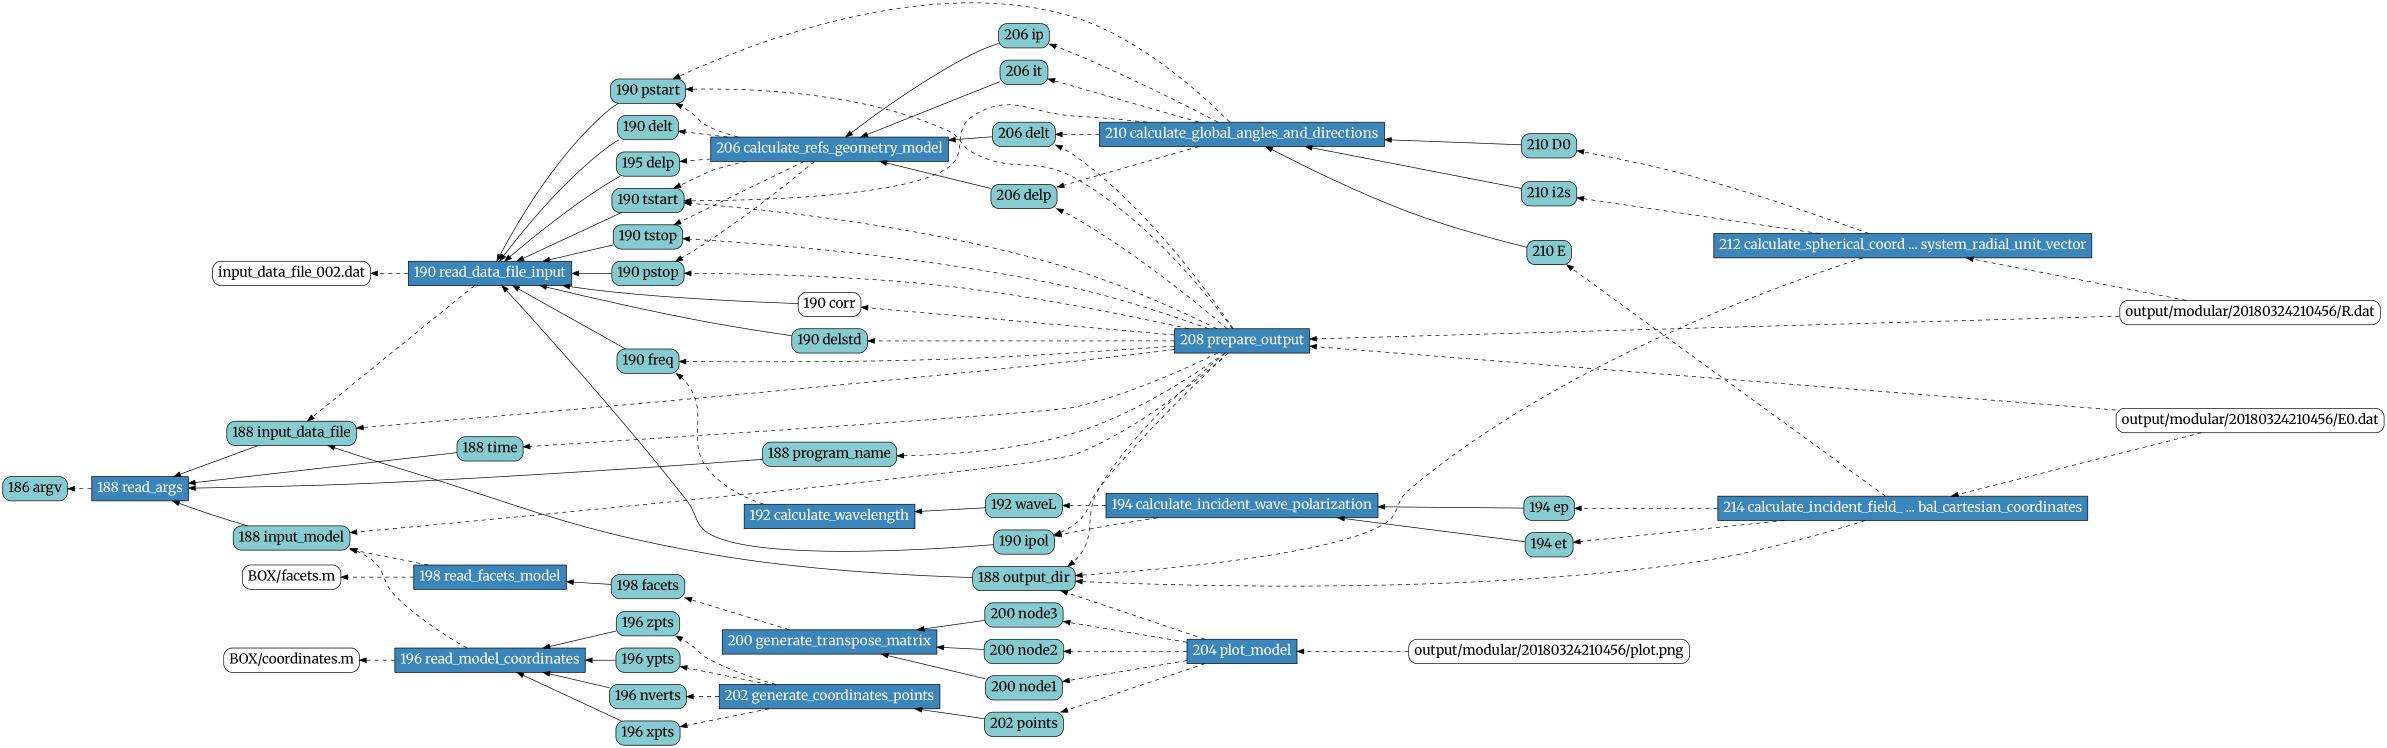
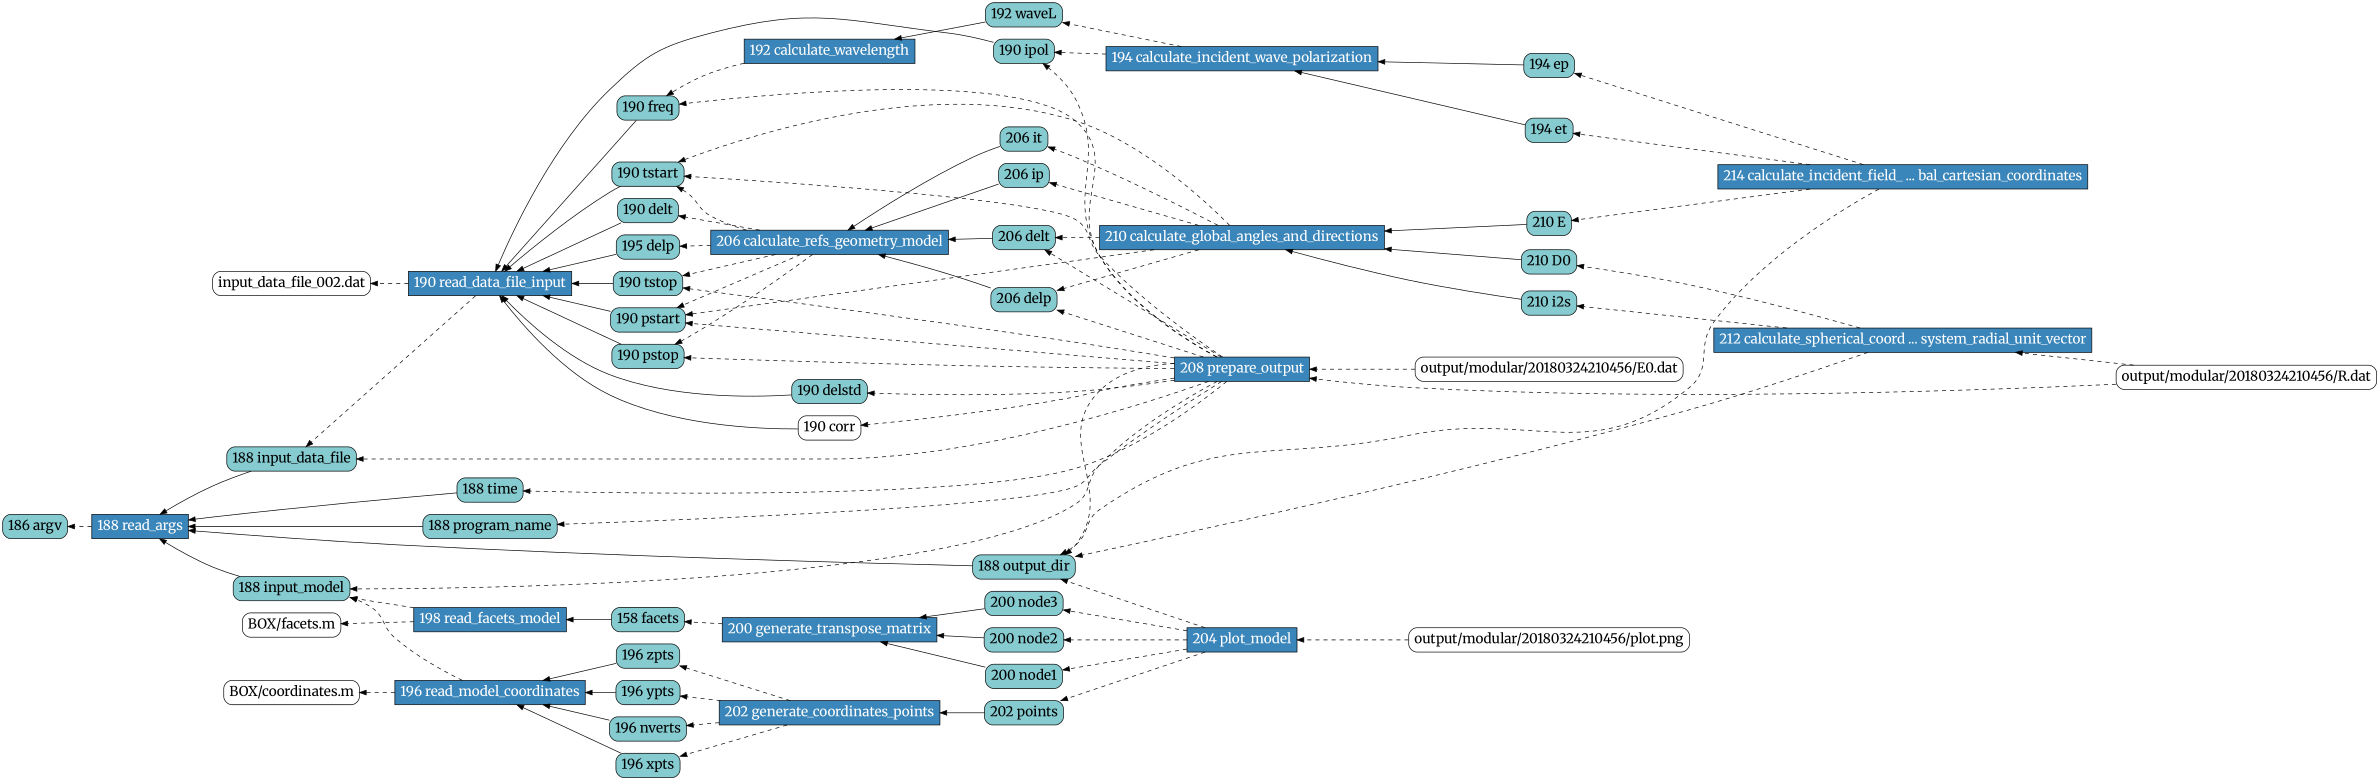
edge "output/modular/20180324210456/E0.dat" -> "214 calculate_incident_field_ ... bal_cartesian_coordinates": removed
edge "188 output_dir" -> "188 input_data_file": now "188 output_dir" -> "188 read_args"
node "198 facets": label "198 facets" -> "158 facets"
